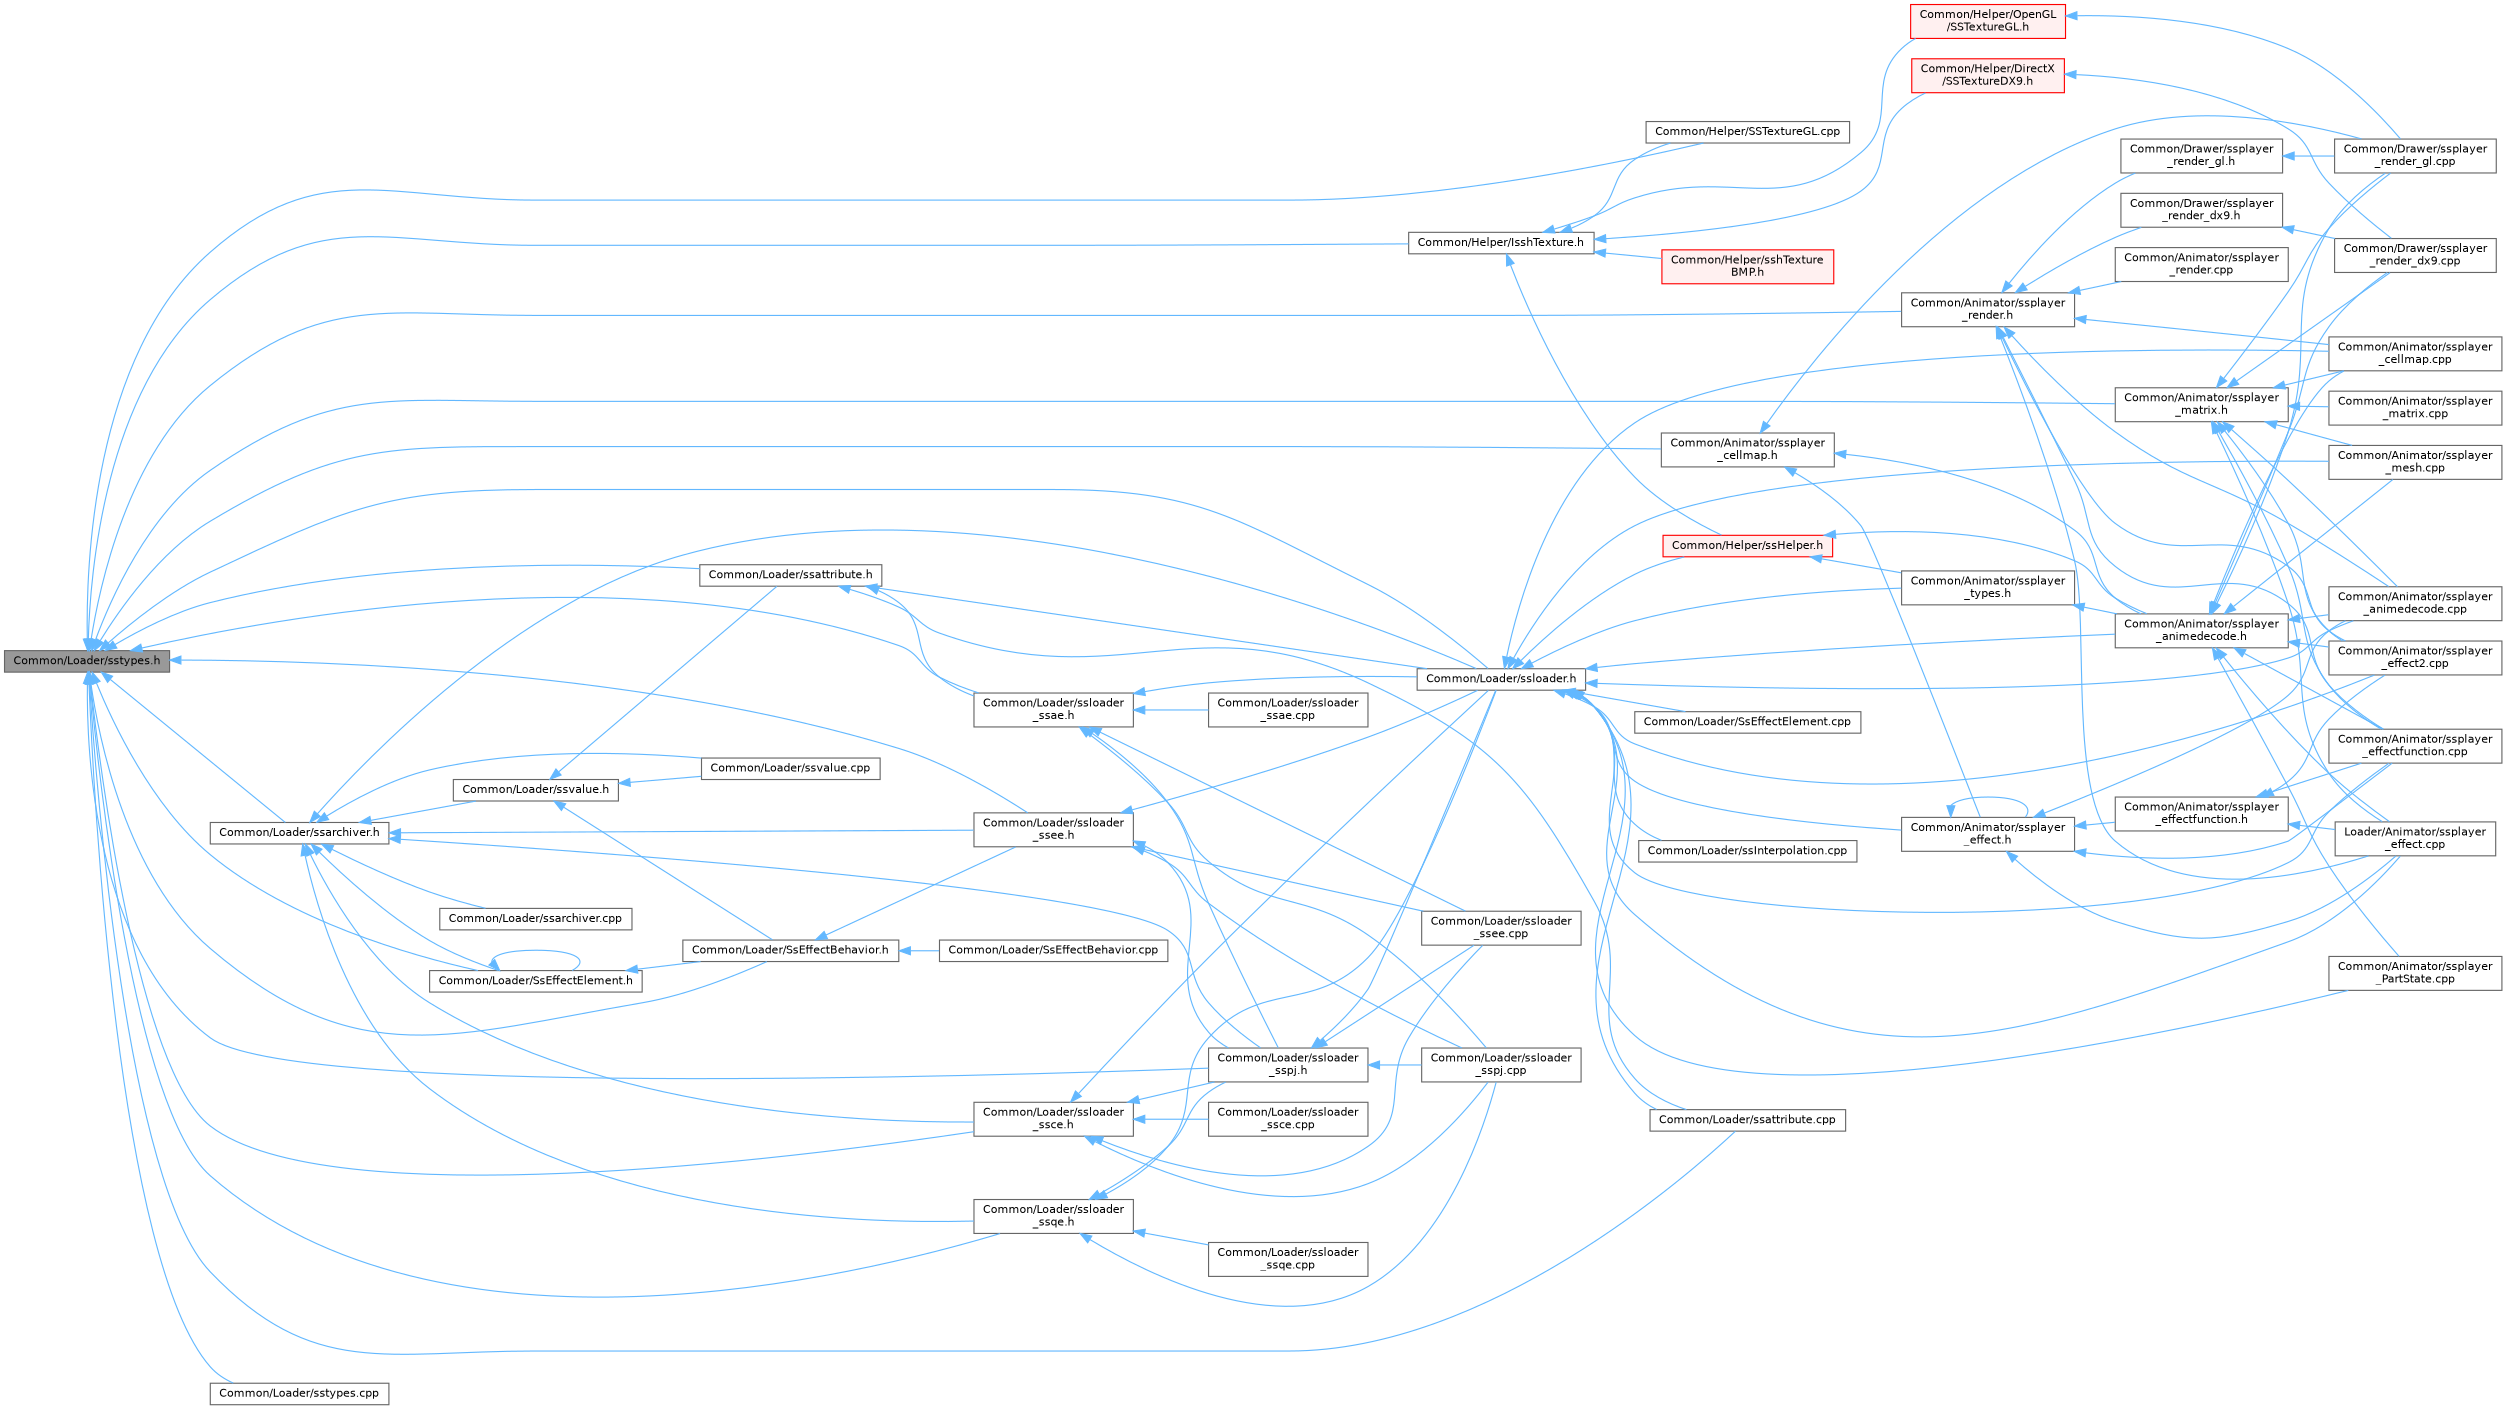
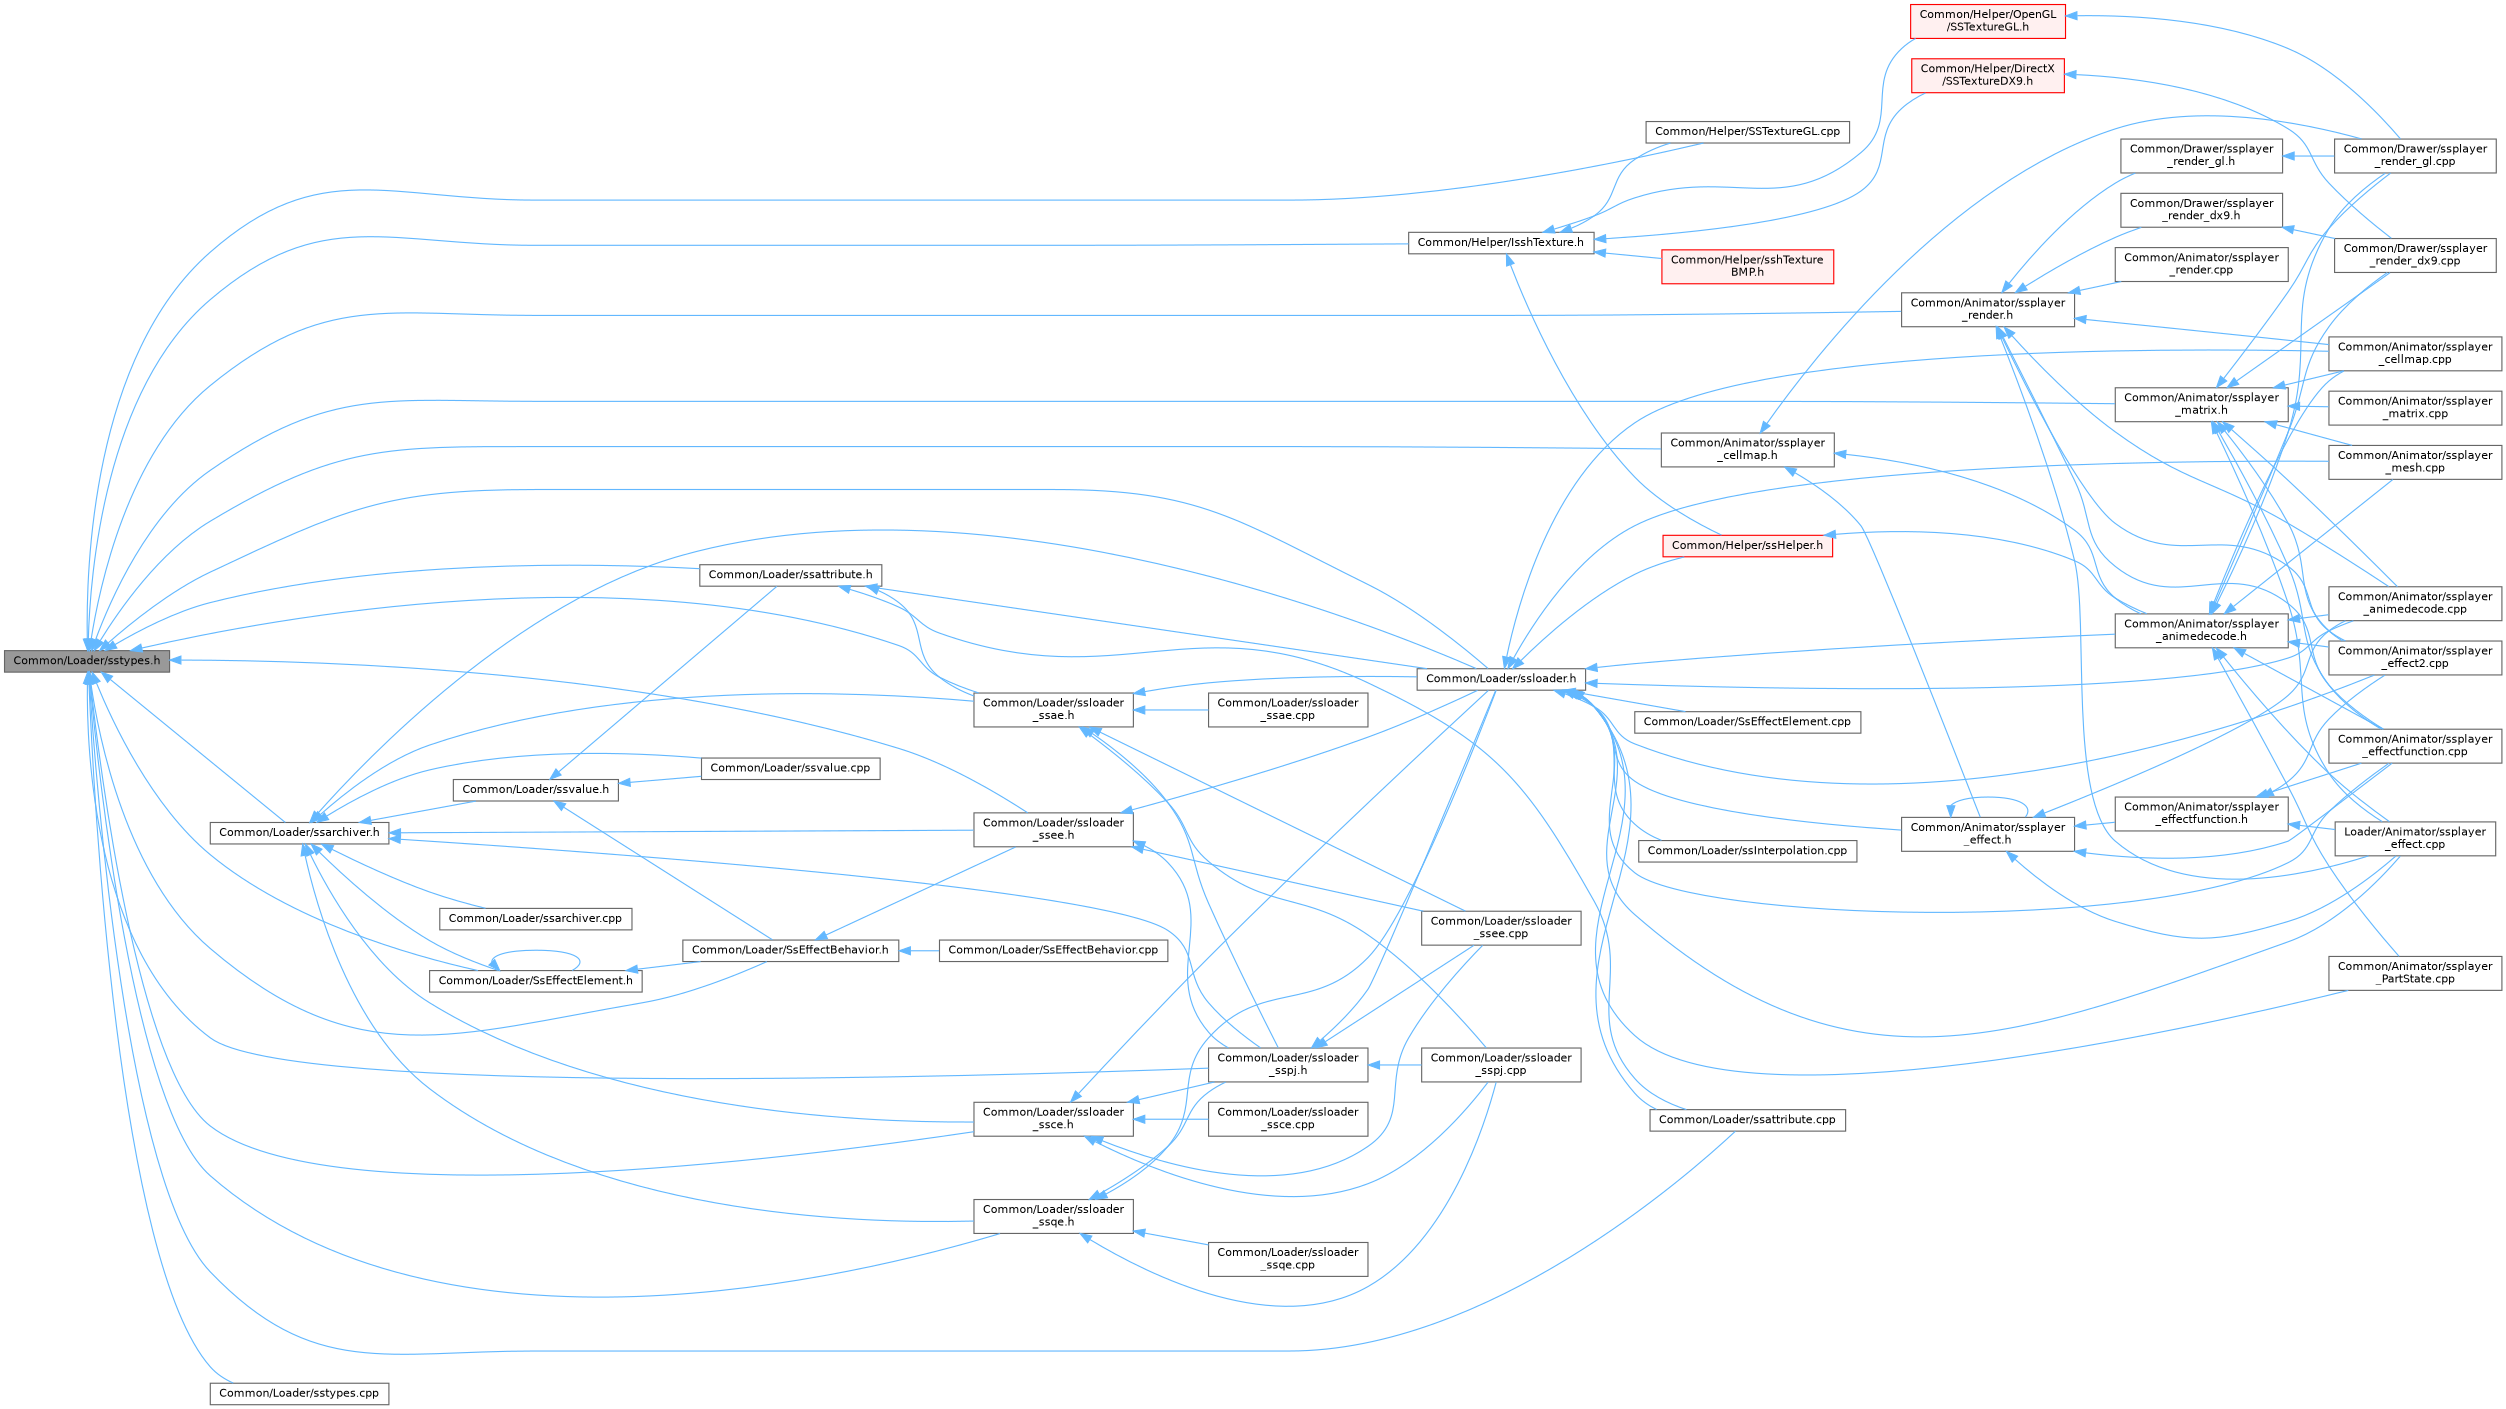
node "Common/Animator/ssplayer _types.h": removed
edge "Common/Loader/ssloader _ssae.h" -> "Common/Loader/ssarchiver.h": added
edge "Common/Loader/ssloader _sspj.cpp" -> "Common/Loader/ssloader _ssee.h": removed
